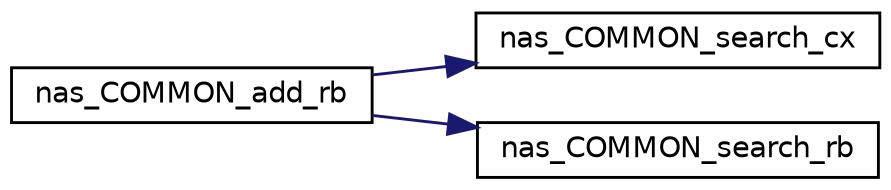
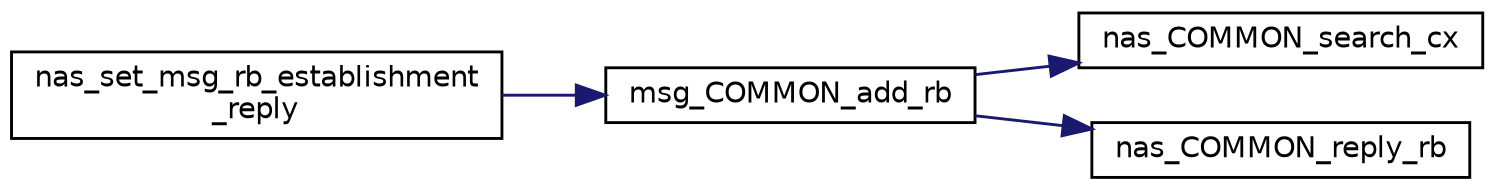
node "nas_COMMON_add_rb": label "nas_COMMON_add_rb" -> "msg_COMMON_add_rb"
node "nas_set_msg_rb_establishment _reply": added
node "nas_COMMON_search_rb": label "nas_COMMON_search_rb" -> "nas_COMMON_reply_rb"
